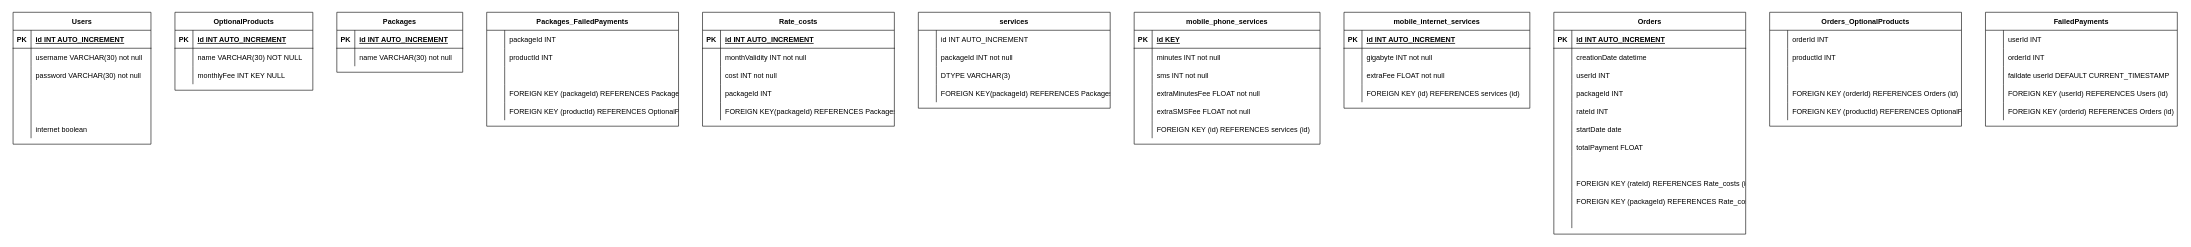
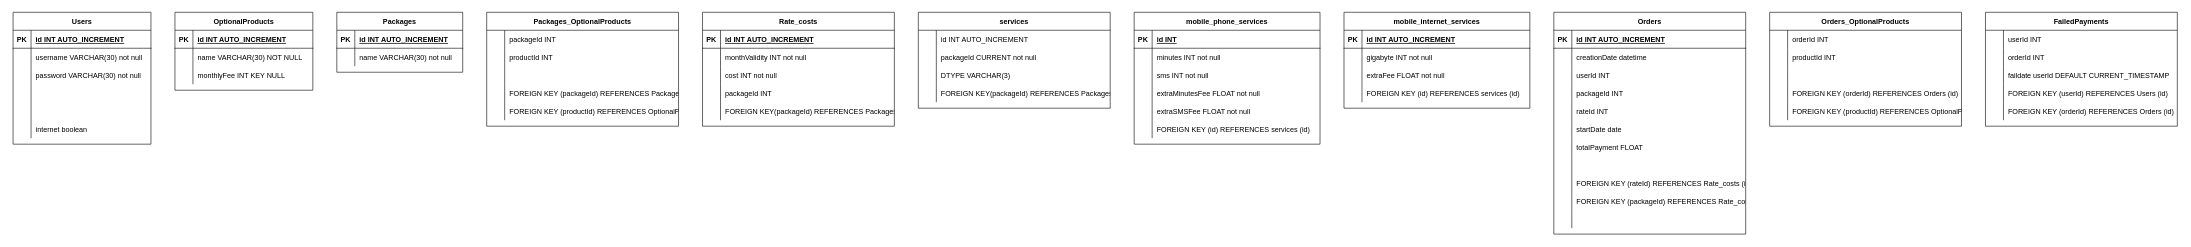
node "Packages_FailedPayments": label "Packages_FailedPayments" -> "Packages_OptionalProducts"
node "id KEY": label "id KEY" -> "id INT"
node "packageId INT not null": label "packageId INT not null" -> "packageId CURRENT not null"
